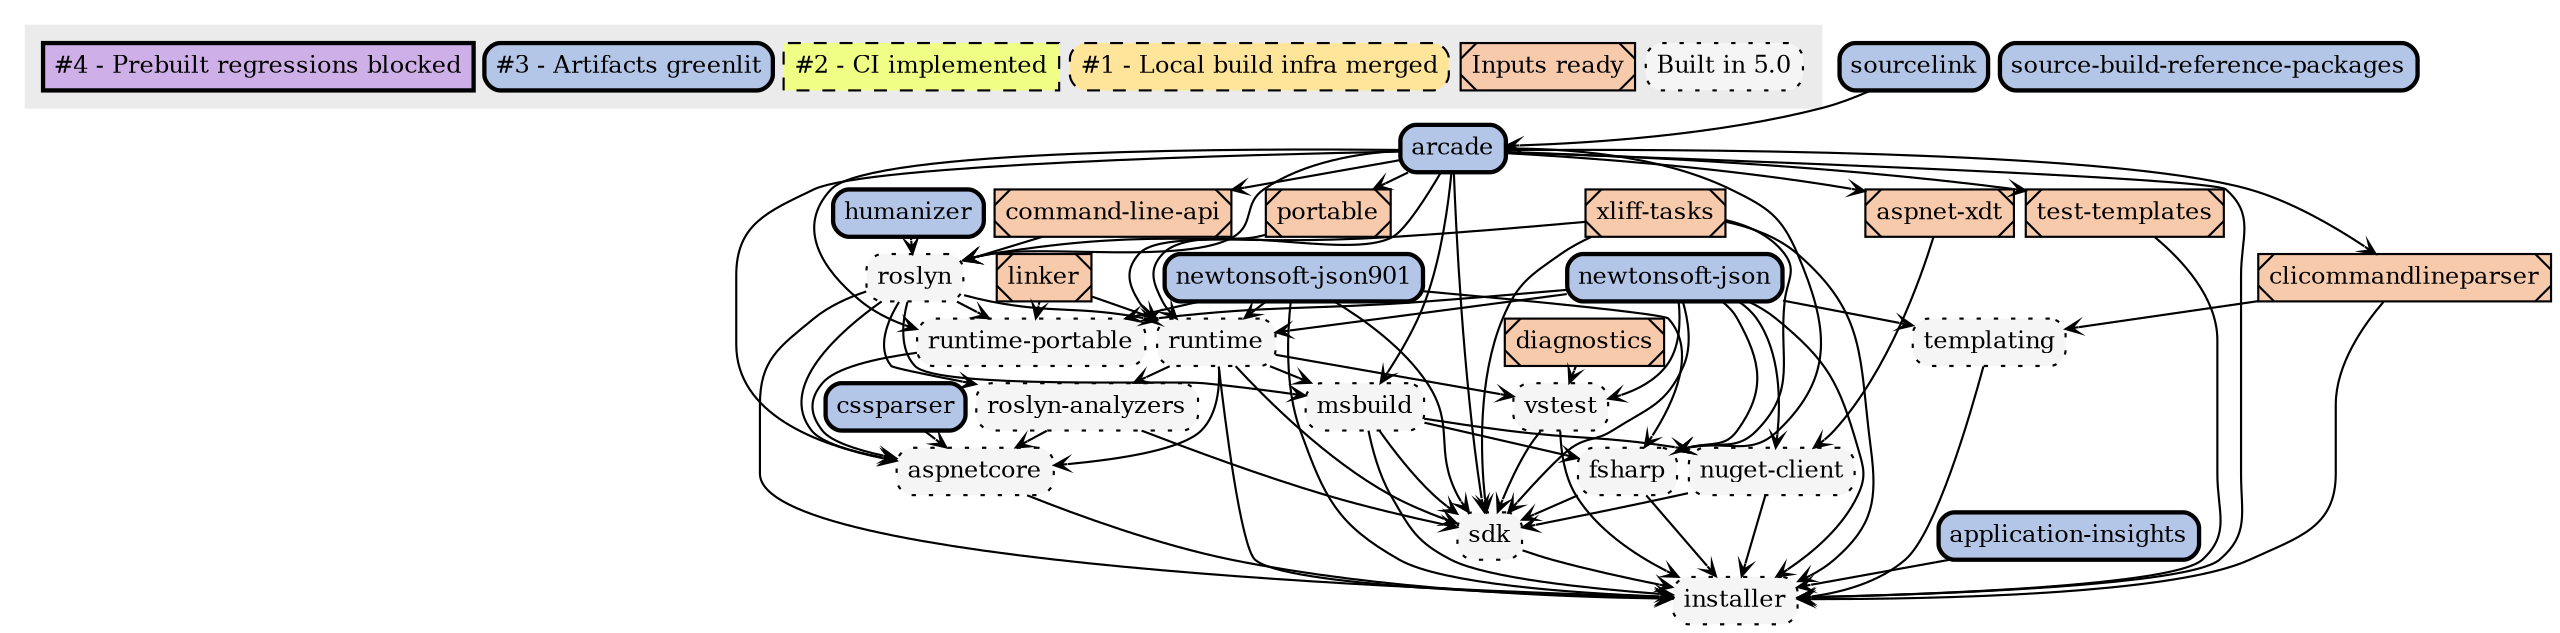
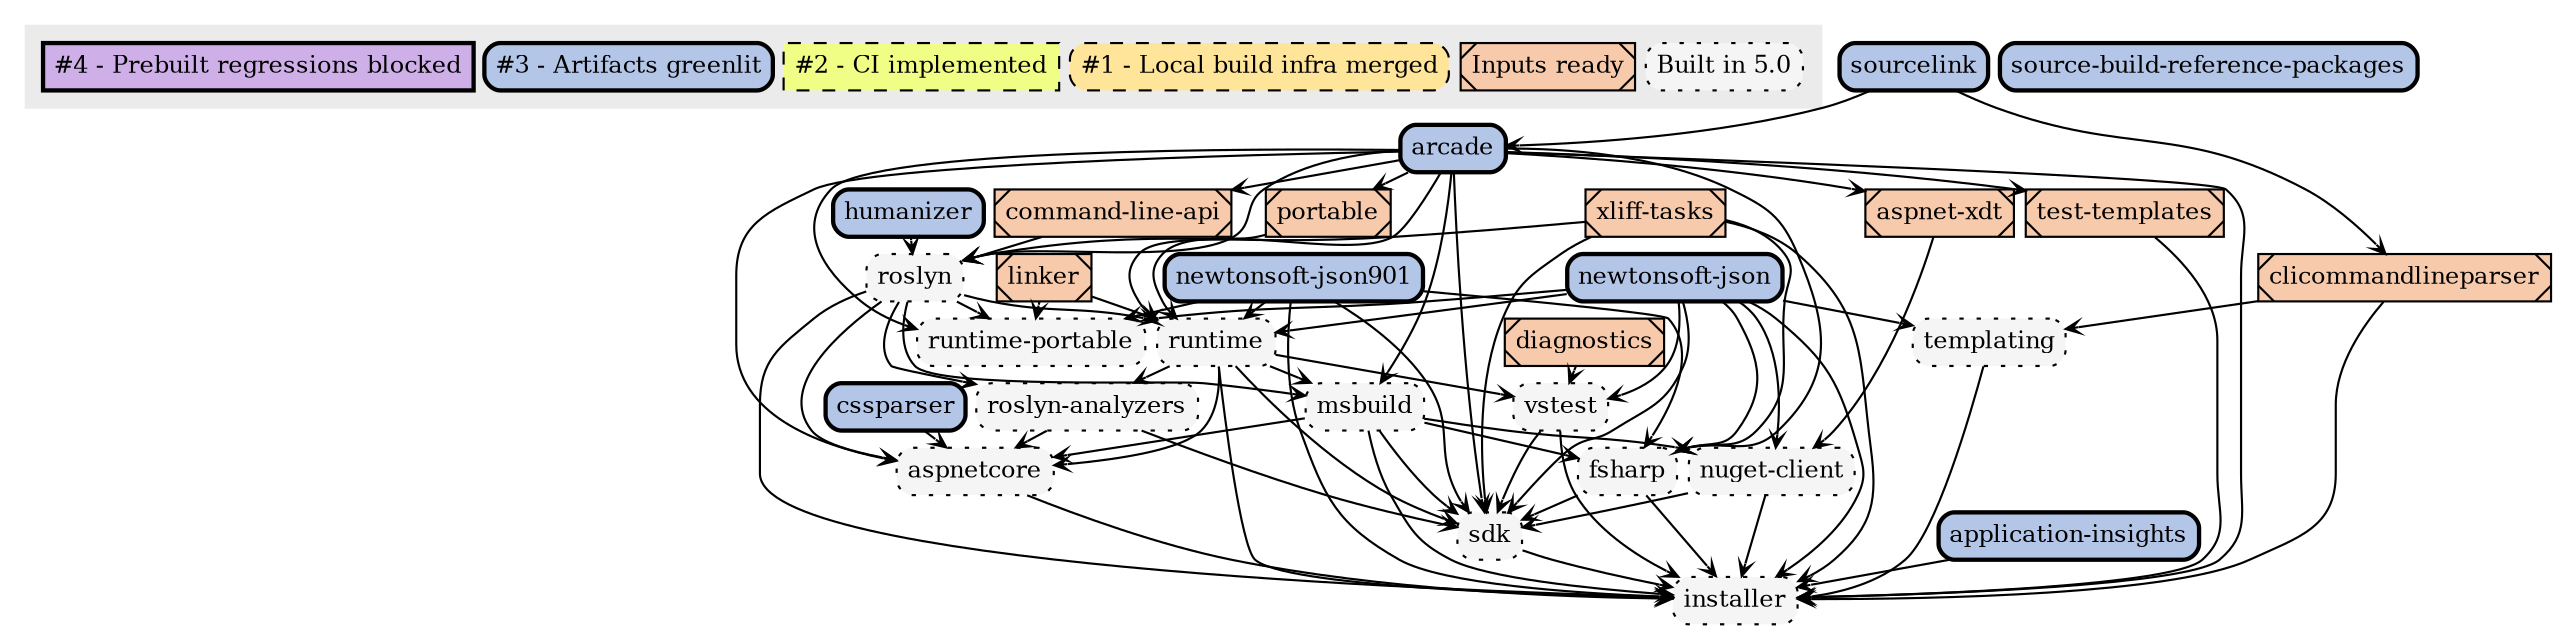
edge "arcade" -> "clicommandlineparser": now "sourcelink" -> "clicommandlineparser"
edge "runtime-portable" -> "aspnetcore": now "msbuild" -> "aspnetcore"
